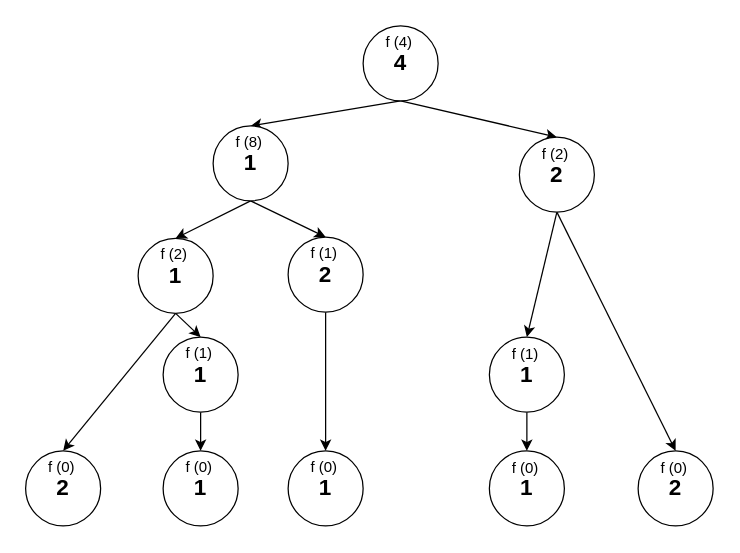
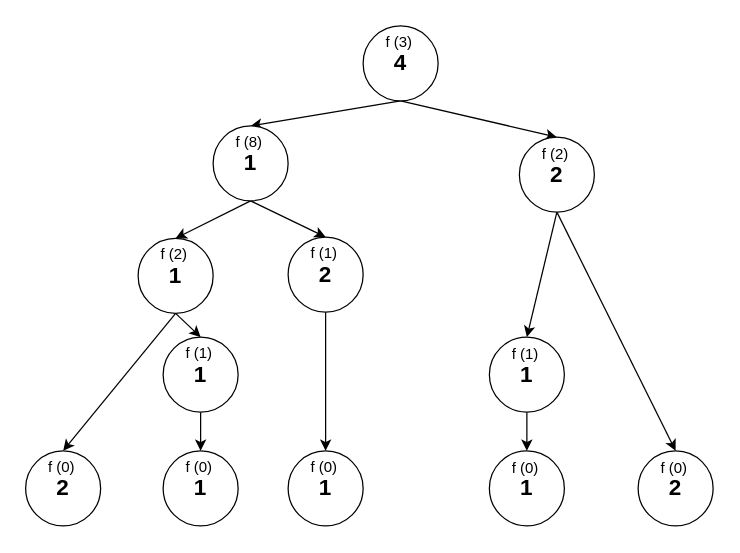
node "f (4)": label "f (4)" -> "f (3)"
